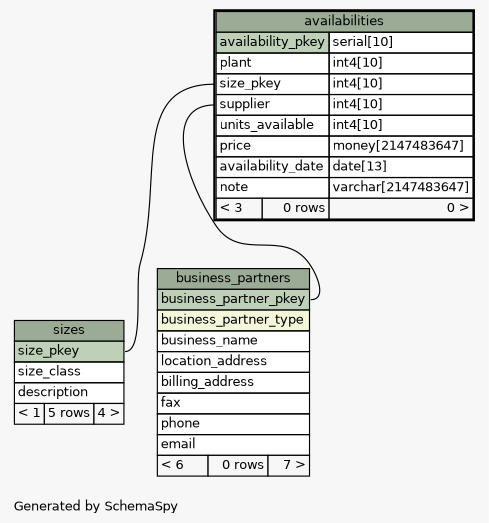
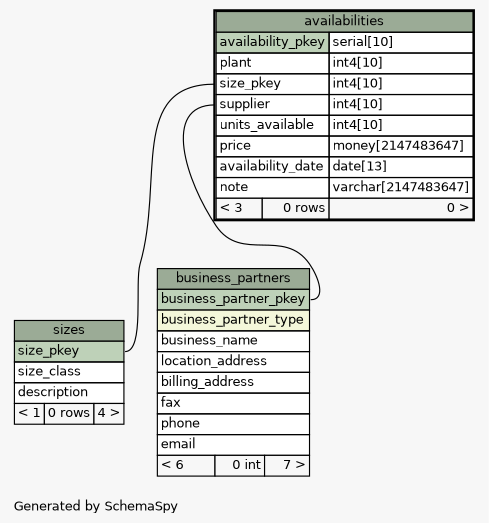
node "sizes": text "5 rows" -> "0 rows"
node "business_partners": text "0 rows" -> "0 int"
